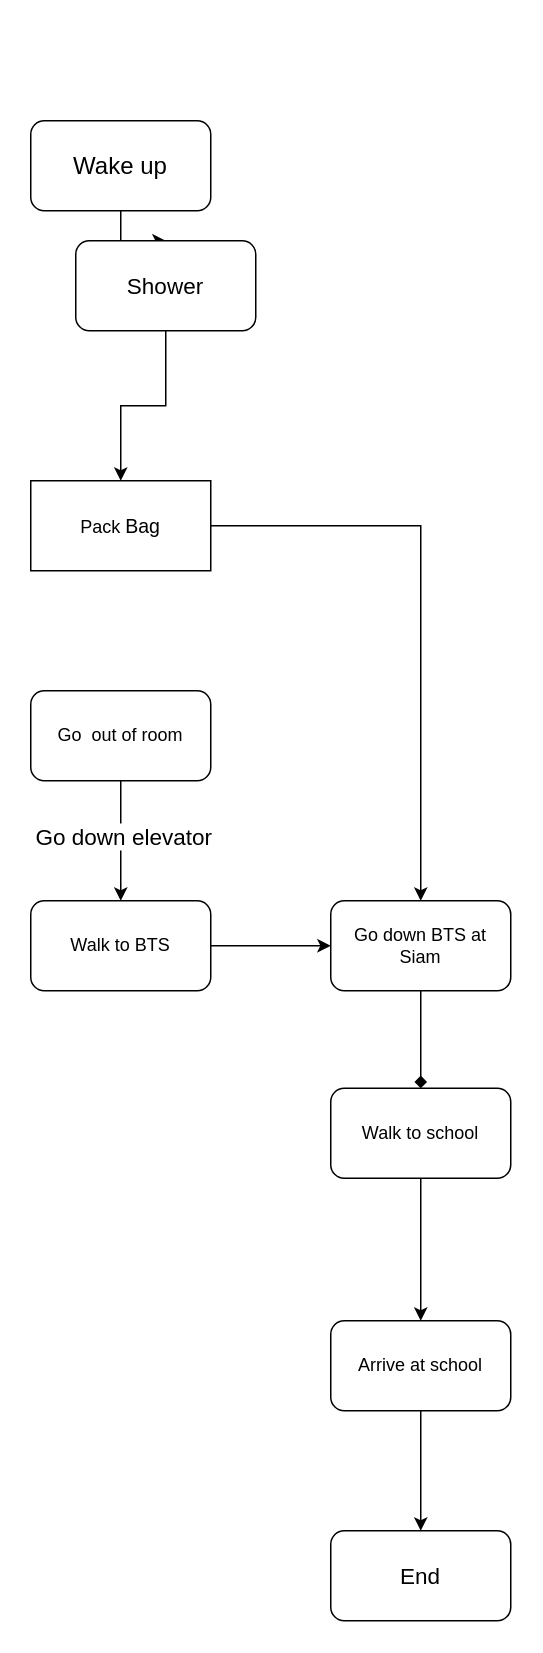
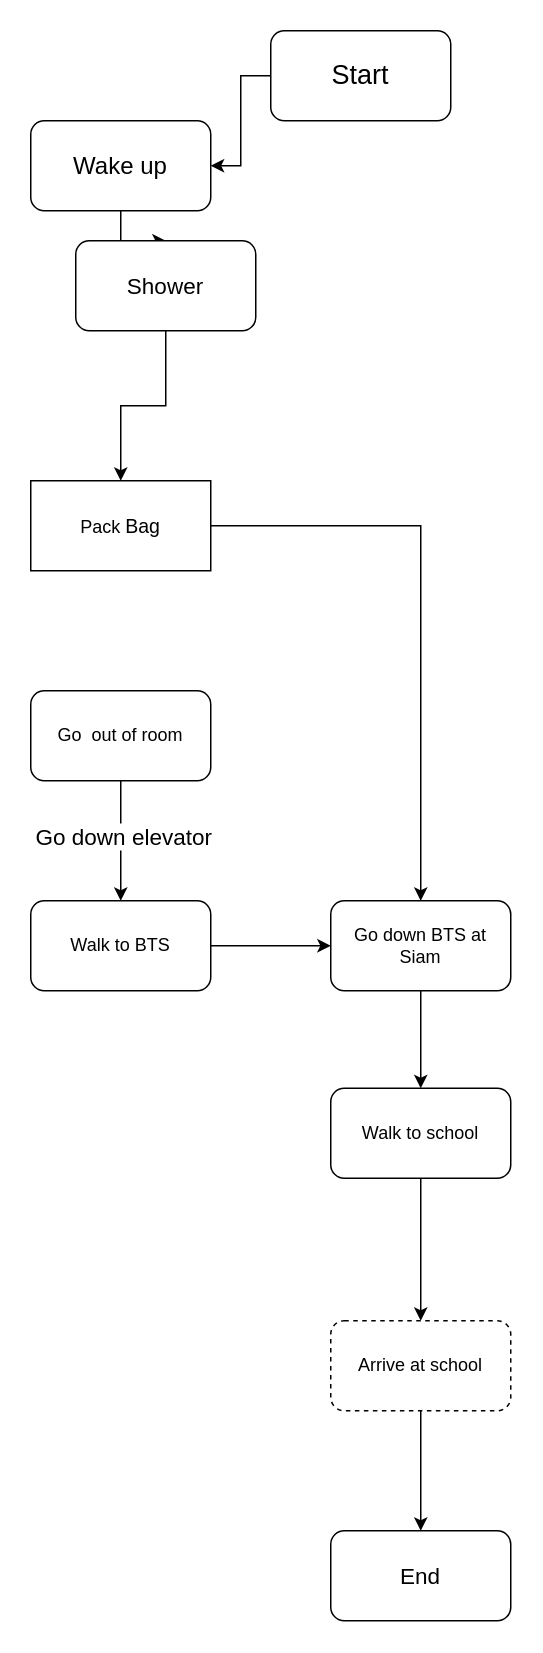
node "Start": added
edge "Start" -> "Wake up": added
edge "Go down BTS at Siam" -> "Walk to school": arrowhead diamond -> classic
node "Arrive at school": style solid -> dashed
